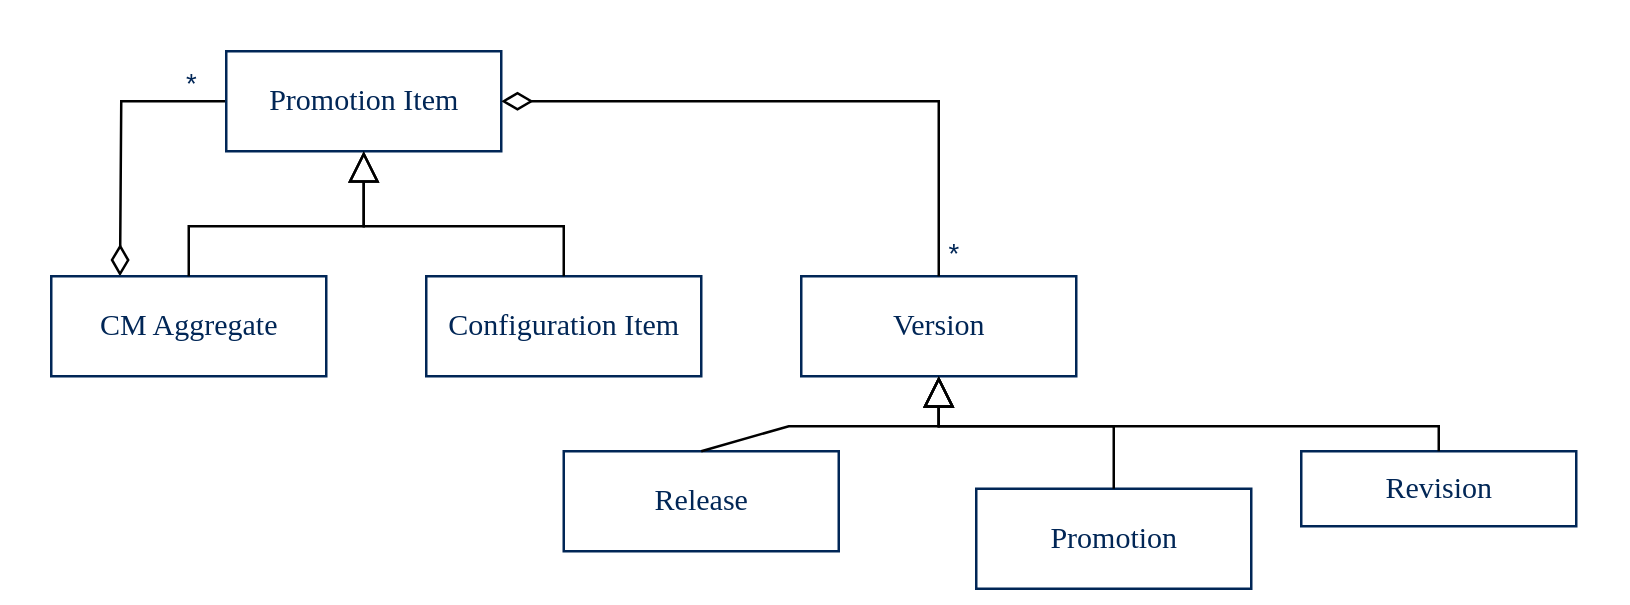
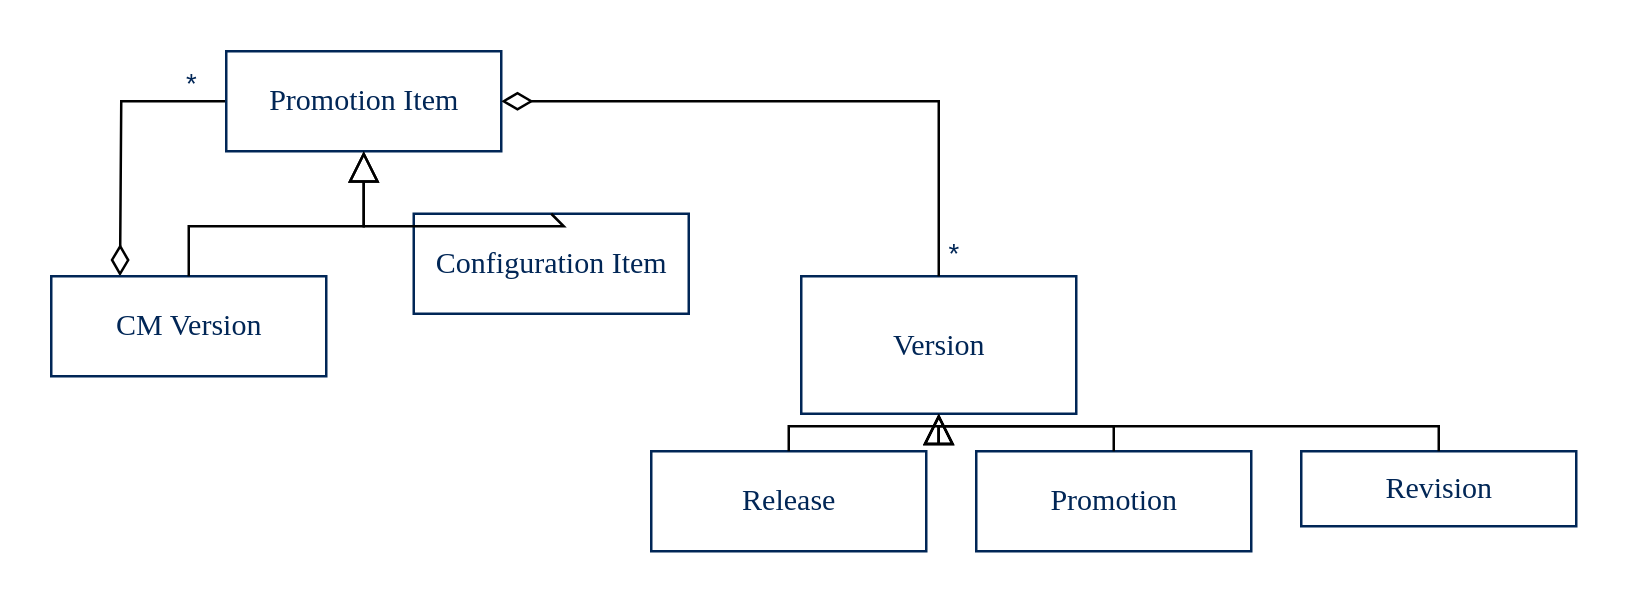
node "CM Aggregate": label "CM Aggregate" -> "CM Version"
node "Configuration Item": moved (564, 326) -> (551, 264)
node "Version": size 275x100 -> 275x138
node "Release": moved (701, 501) -> (789, 501)
node "Promotion": moved (1114, 539) -> (1114, 501)
